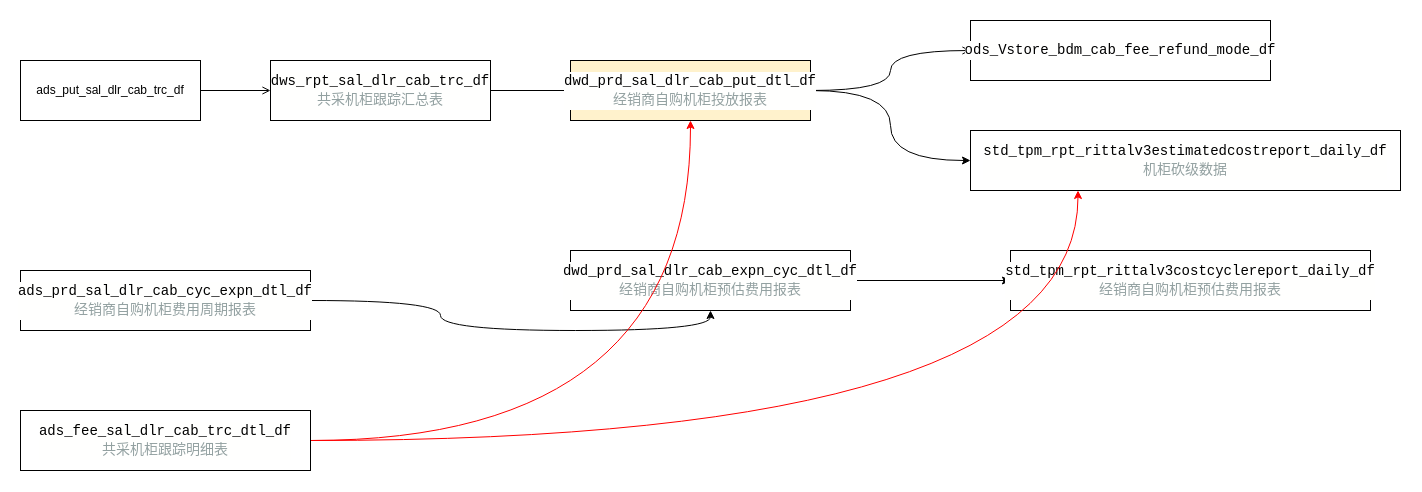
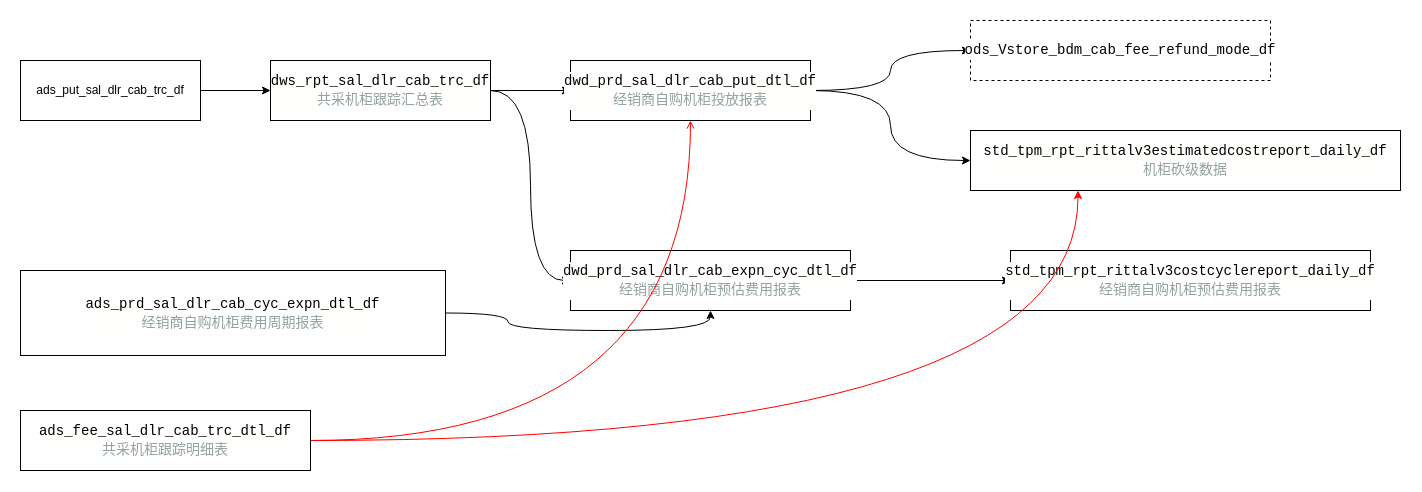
edge "dwd_prd_sal_dlr_cab_put_dtl_df 经销商自购机柜投放报表" -> "ods_Vstore_bdm_cab_fee_refund_mode_df": arrowhead open -> classic
node "ods_Vstore_bdm_cab_fee_refund_mode_df": style solid -> dashed
edge "ads_put_sal_dlr_cab_trc_df" -> "dws_rpt_sal_dlr_cab_trc_df 共采机柜跟踪汇总表": arrowhead open -> classic
edge "dws_rpt_sal_dlr_cab_trc_df 共采机柜跟踪汇总表" -- "dwd_prd_sal_dlr_cab_put_dtl_df 经销商自购机柜投放报表": arrowhead none -> classic
node "dwd_prd_sal_dlr_cab_put_dtl_df 经销商自购机柜投放报表": fillcolor #fff2cc -> #ffffff
edge "ads_fee_sal_dlr_cab_trc_dtl_df 共采机柜跟踪明细表" -> "dwd_prd_sal_dlr_cab_put_dtl_df 经销商自购机柜投放报表": arrowhead classic -> open
edge "dws_rpt_sal_dlr_cab_trc_df 共采机柜跟踪汇总表" -> "dwd_prd_sal_dlr_cab_expn_cyc_dtl_df 经销商自购机柜预估费用报表": added
node "ads_prd_sal_dlr_cab_cyc_expn_dtl_df 经销商自购机柜费用周期报表": size 290x60 -> 425x85
